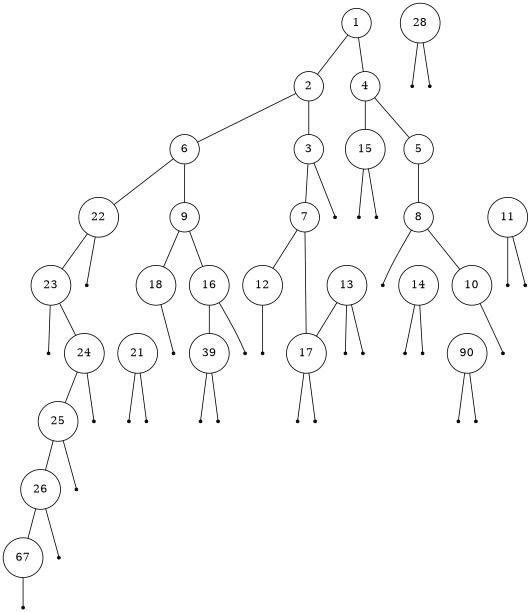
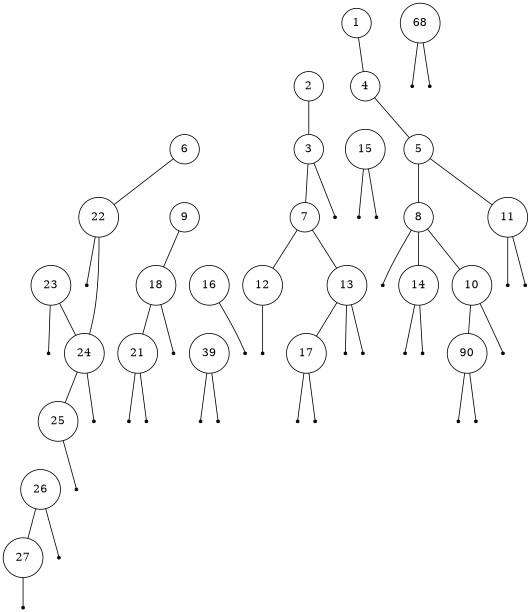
node "28": label "28" -> "68"
edge "1" -- "2": removed
edge "4" -- "15": removed
edge "2" -- "6": removed
edge "5" -- "11": added
edge "6" -- "9": removed
edge "9" -- "16": removed
edge "8" -- "14": added
edge "22" -- "23": now "22" -- "24"
edge "7" -- "17": now "7" -- "13"
edge "18" -- "21": added
edge "16" -- "39": removed
edge "10" -- "90": added
edge "25" -- "26": removed
node "67": label "67" -> "27"
